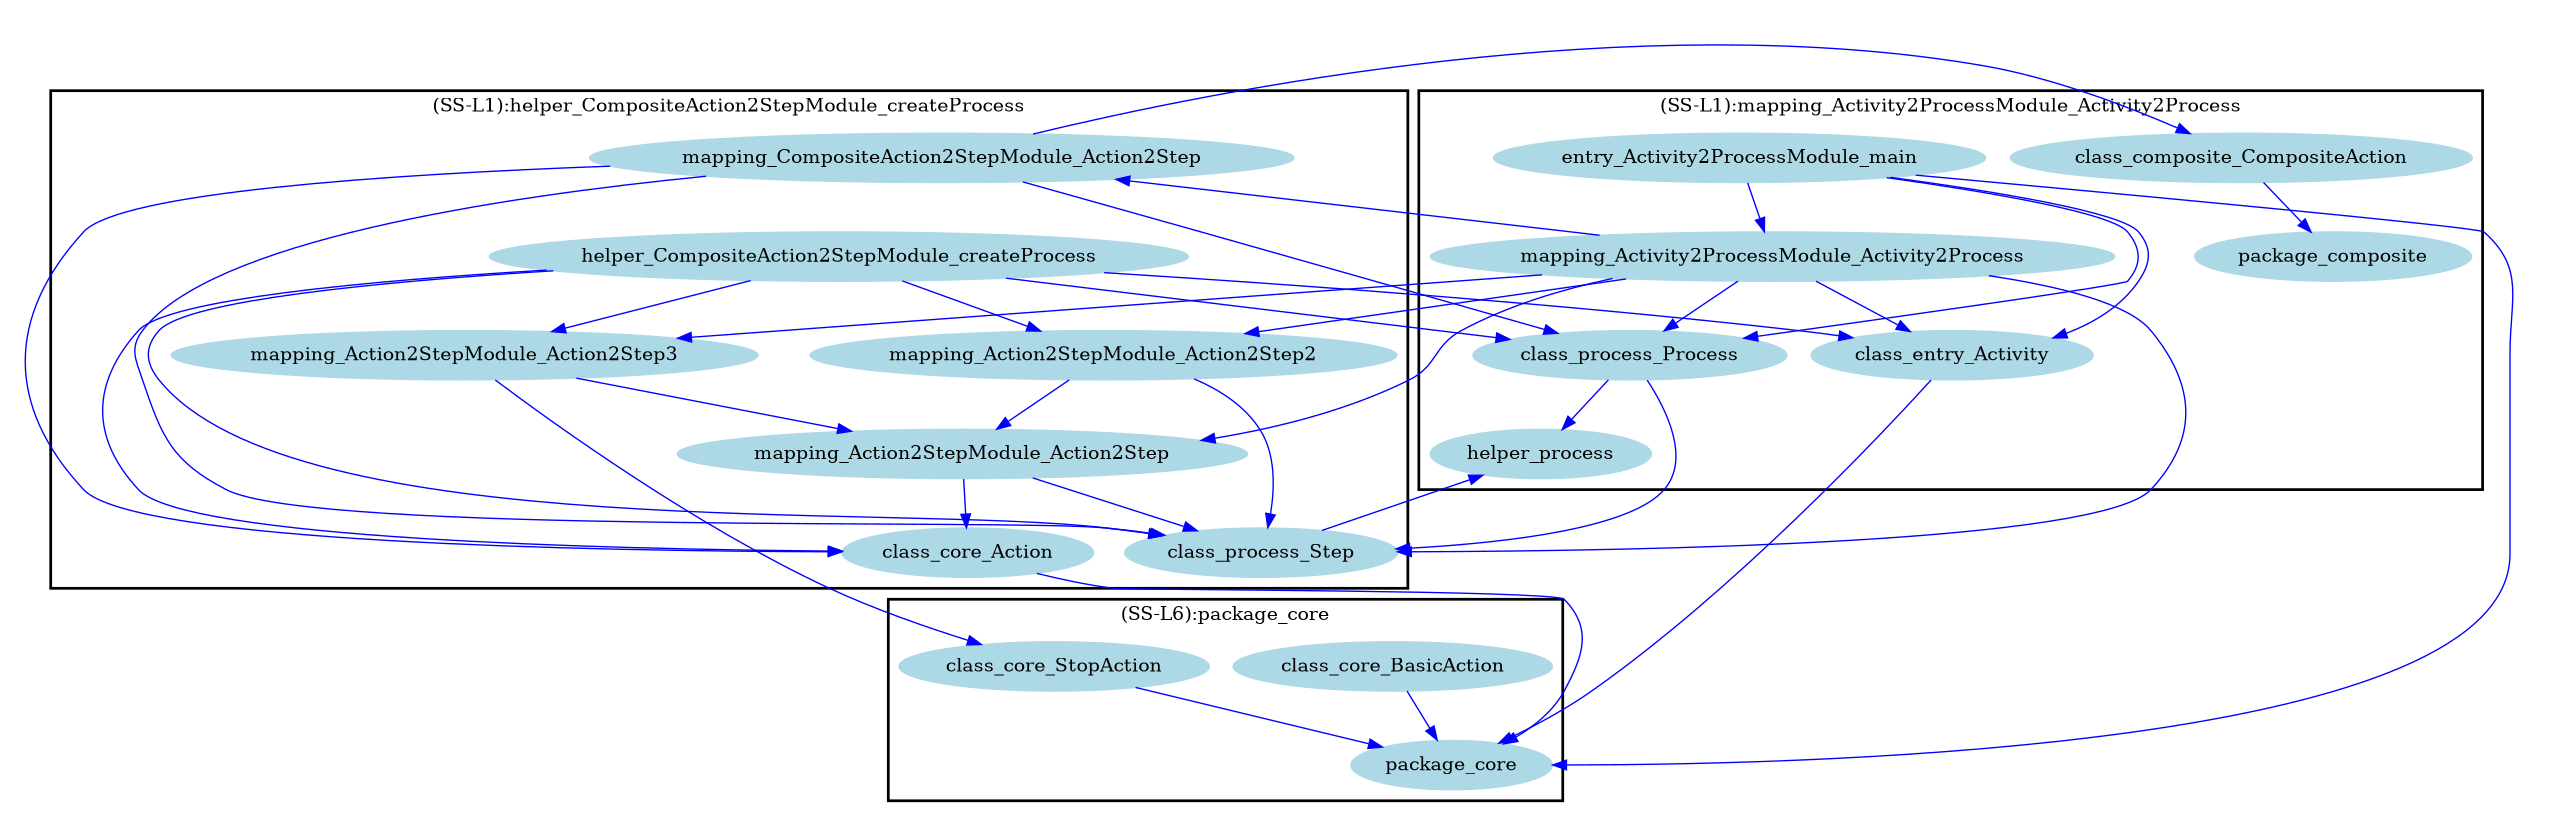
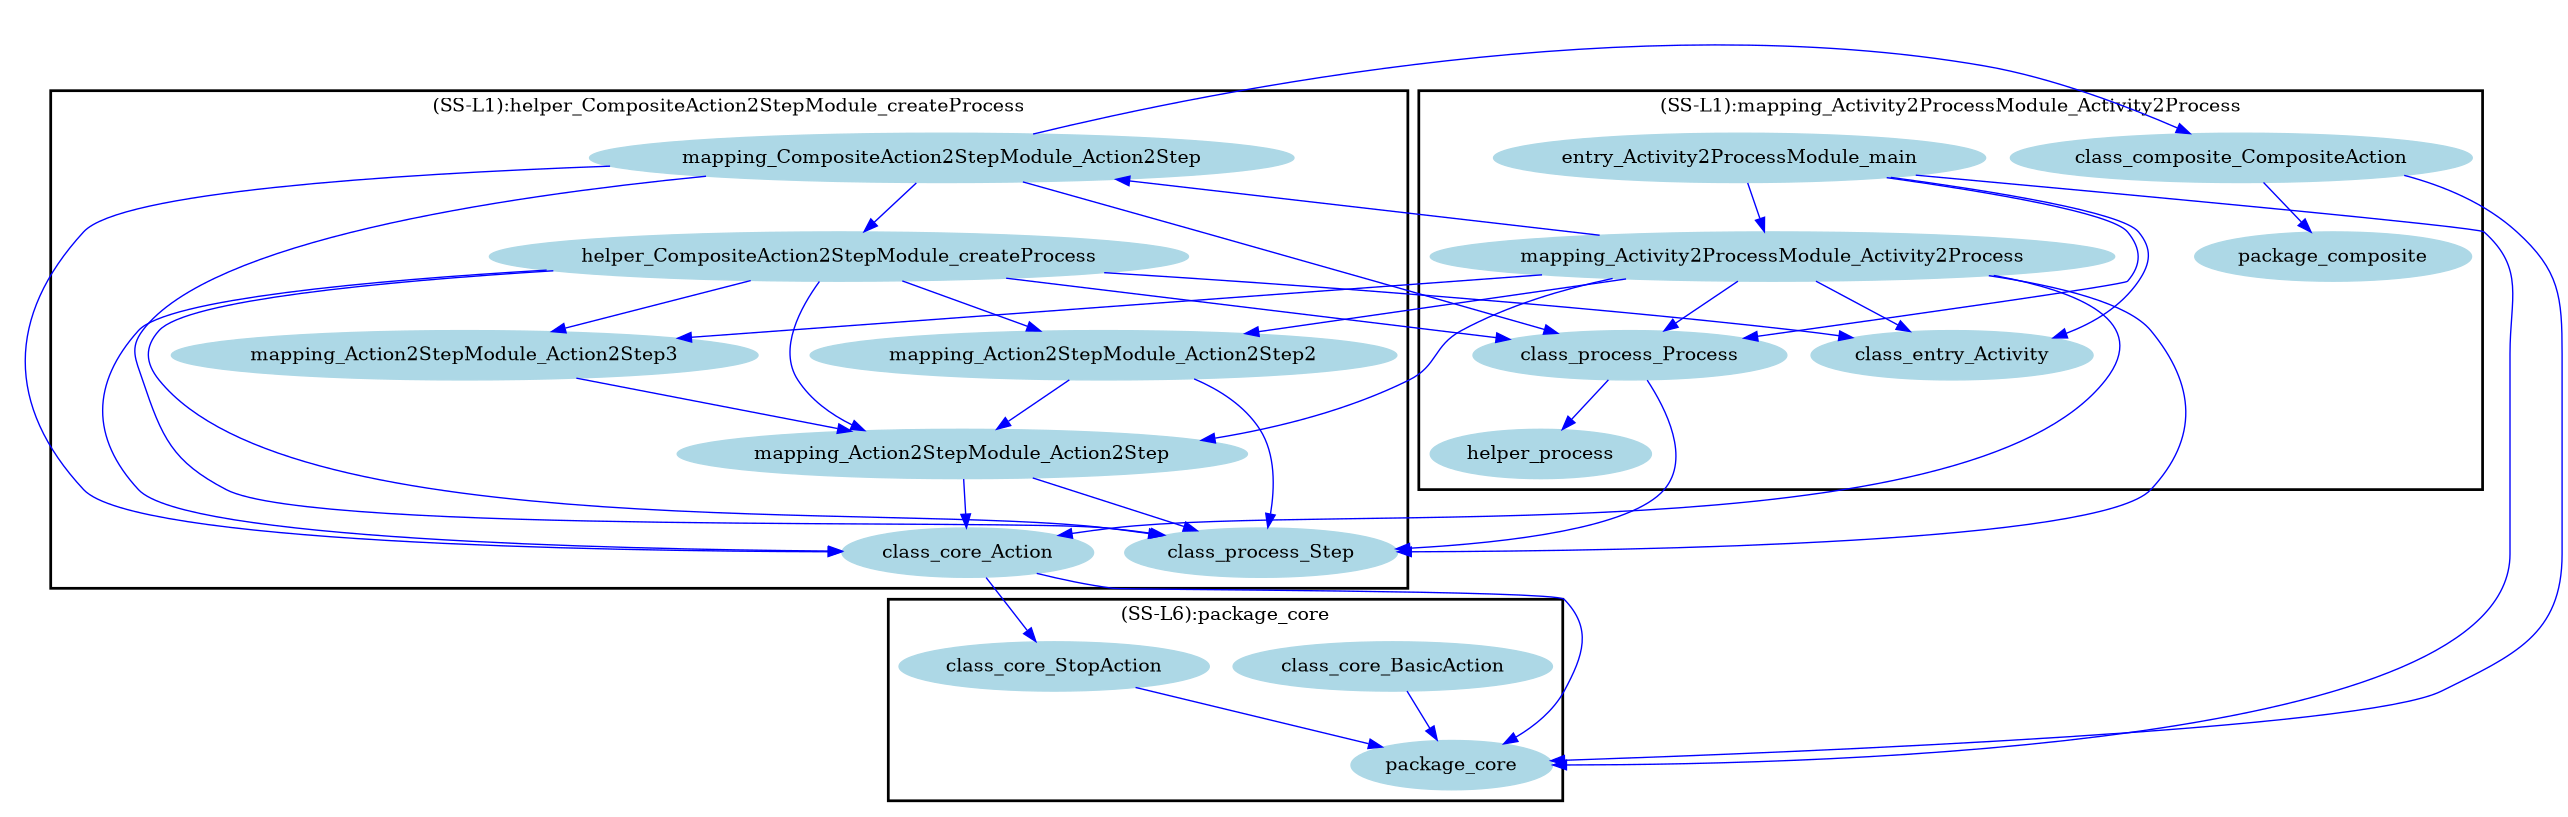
edge "mapping_CompositeAction2StepModule_Action2Step" -> "helper_CompositeAction2StepModule_createProcess": added
edge "helper_CompositeAction2StepModule_createProcess" -> "mapping_Action2StepModule_Action2Step": added
edge "class_process_Step" -> "helper_process": removed
edge "mapping_Activity2ProcessModule_Activity2Process" -> "class_core_Action": added
edge "mapping_Action2StepModule_Action2Step3" -> "class_core_StopAction": now "class_core_Action" -> "class_core_StopAction"
edge "class_entry_Activity" -> "package_core": now "class_composite_CompositeAction" -> "package_core"
